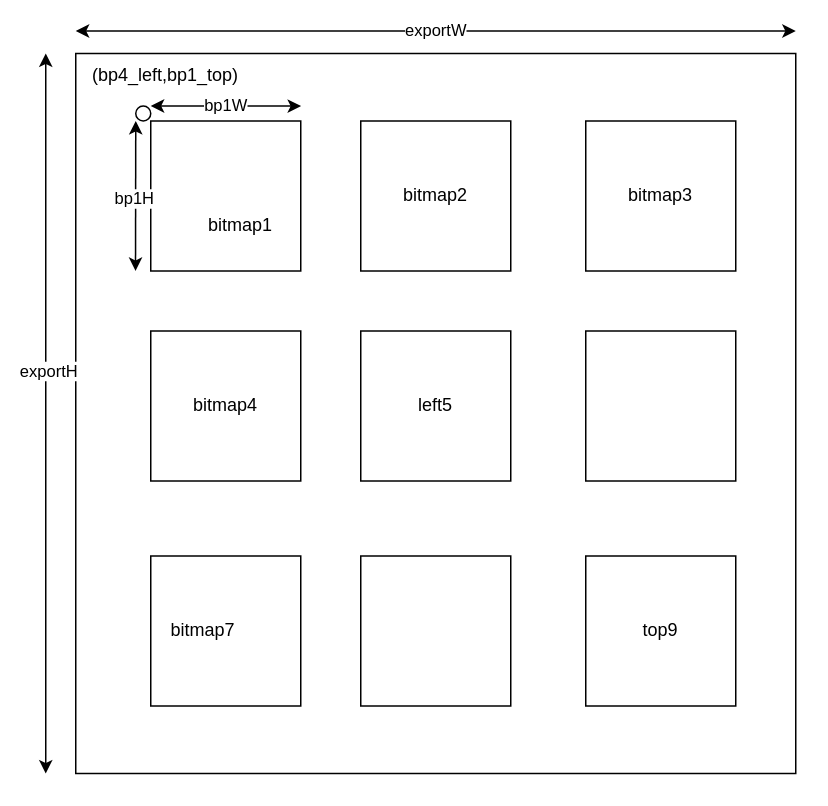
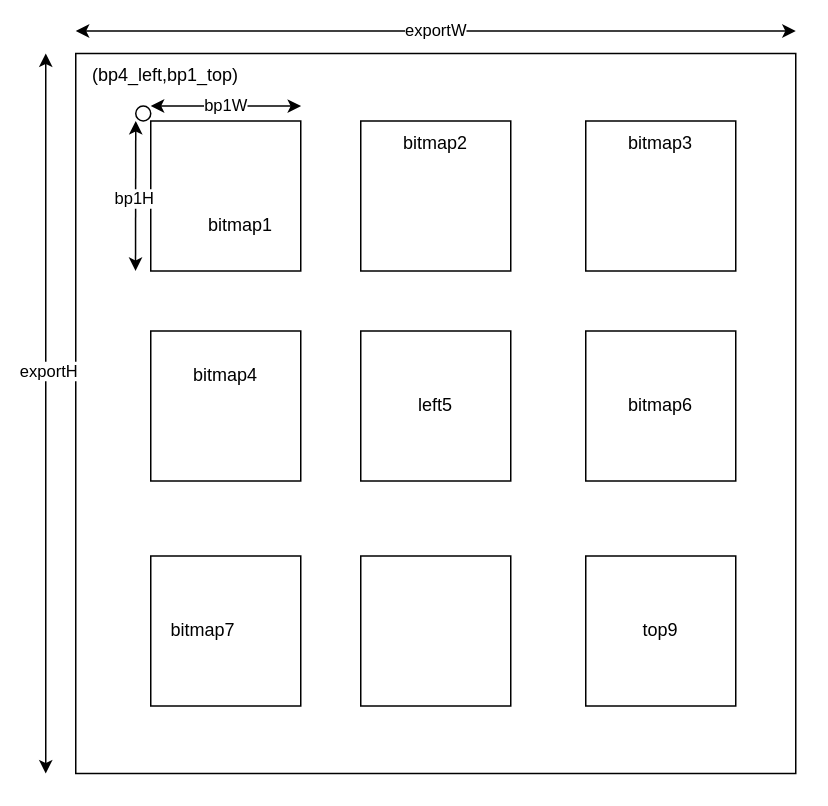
node "bitmap2": moved (436, 196) -> (436, 143)
node "bitmap3": moved (661, 196) -> (661, 143)
node "bitmap4": moved (226, 406) -> (226, 376)
node "bitmap6": added
